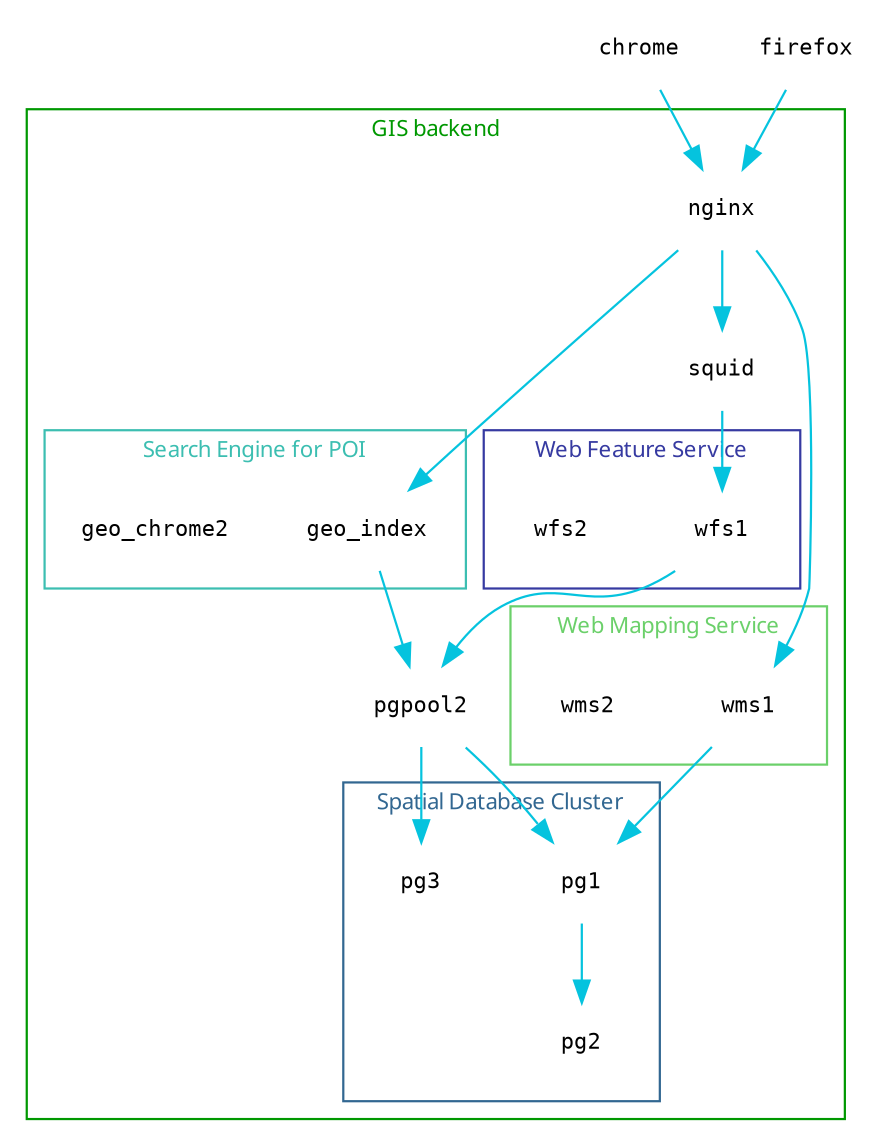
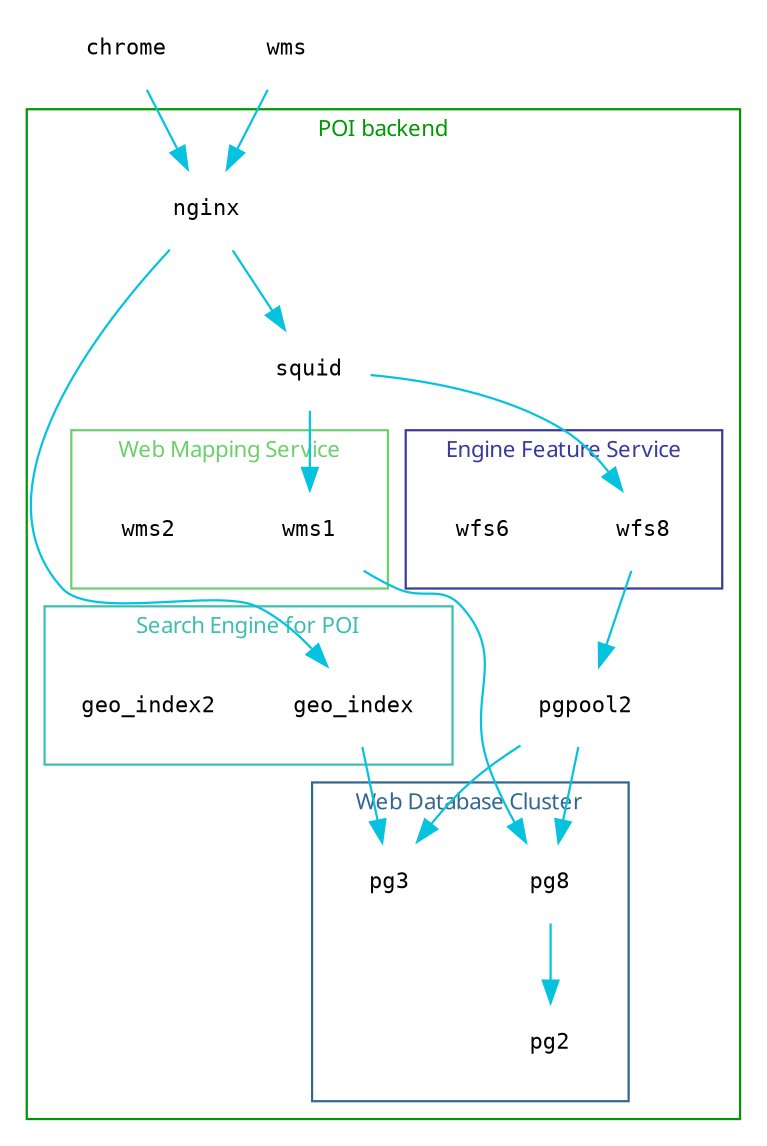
node "firefox": label "firefox" -> "wms"
cluster "GIS backend": label "GIS backend" -> "POI backend"
edge "nginx" -> "wms1": now "squid" -> "wms1"
cluster "Web Feature Service": label "Web Feature Service" -> "Engine Feature Service"
node "geo_chrome2": label "geo_chrome2" -> "geo_index2"
node "wfs2": label "wfs2" -> "wfs6"
node "wfs1": label "wfs1" -> "wfs8"
edge "geo_index" -> "pgpool2": now "geo_index" -> "pg3"
cluster "Spatial Database Cluster": label "Spatial Database Cluster" -> "Web Database Cluster"
node "pg1": label "pg1" -> "pg8"
